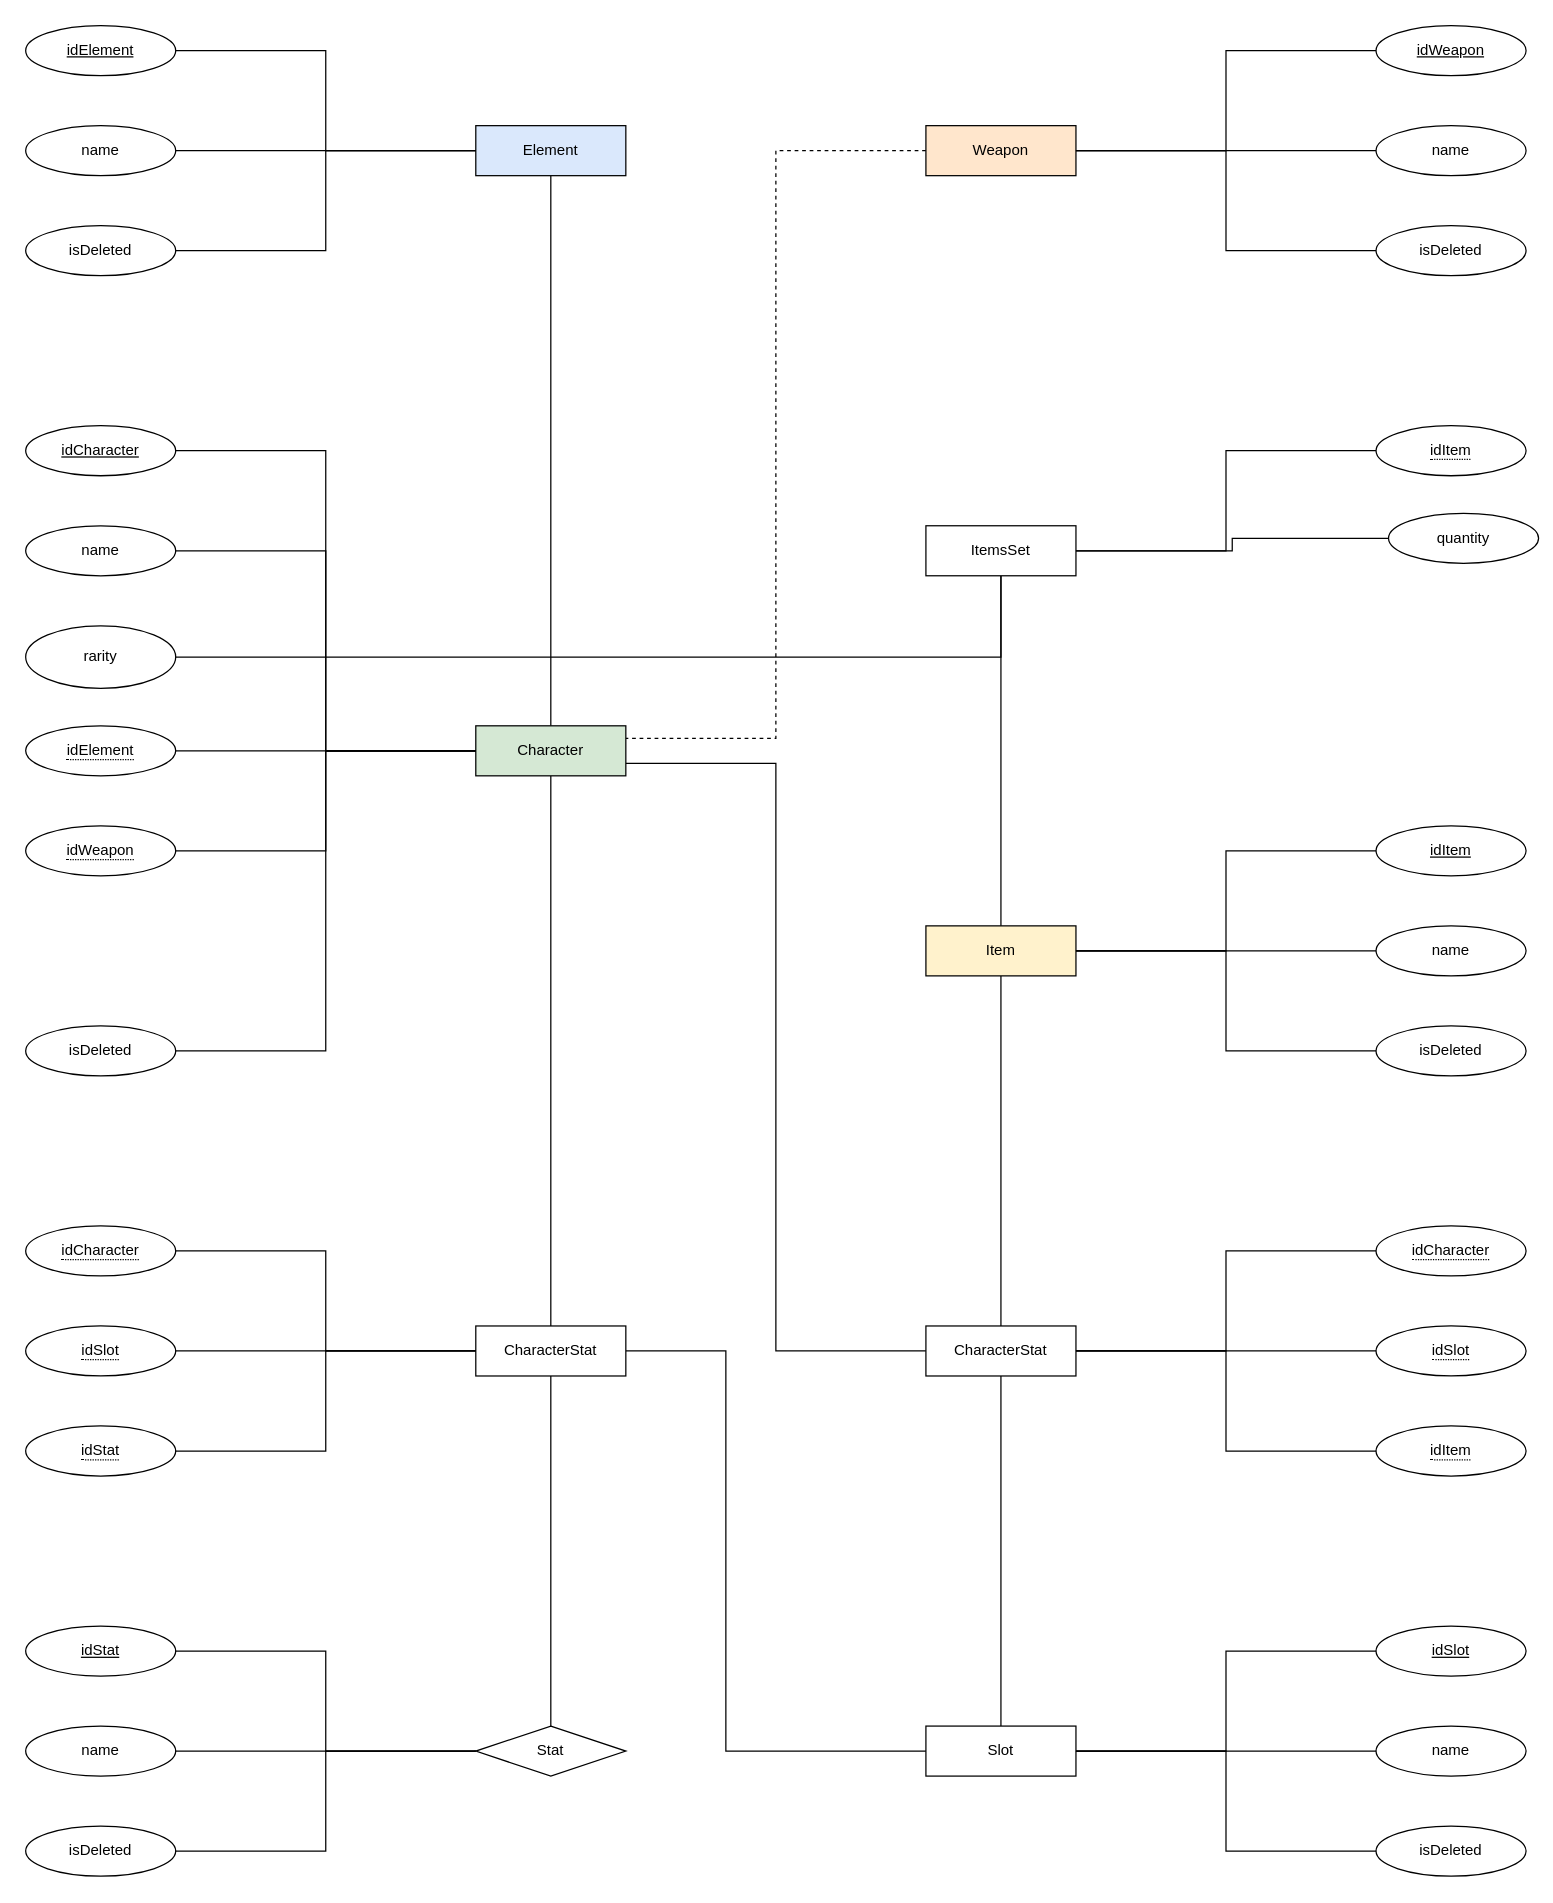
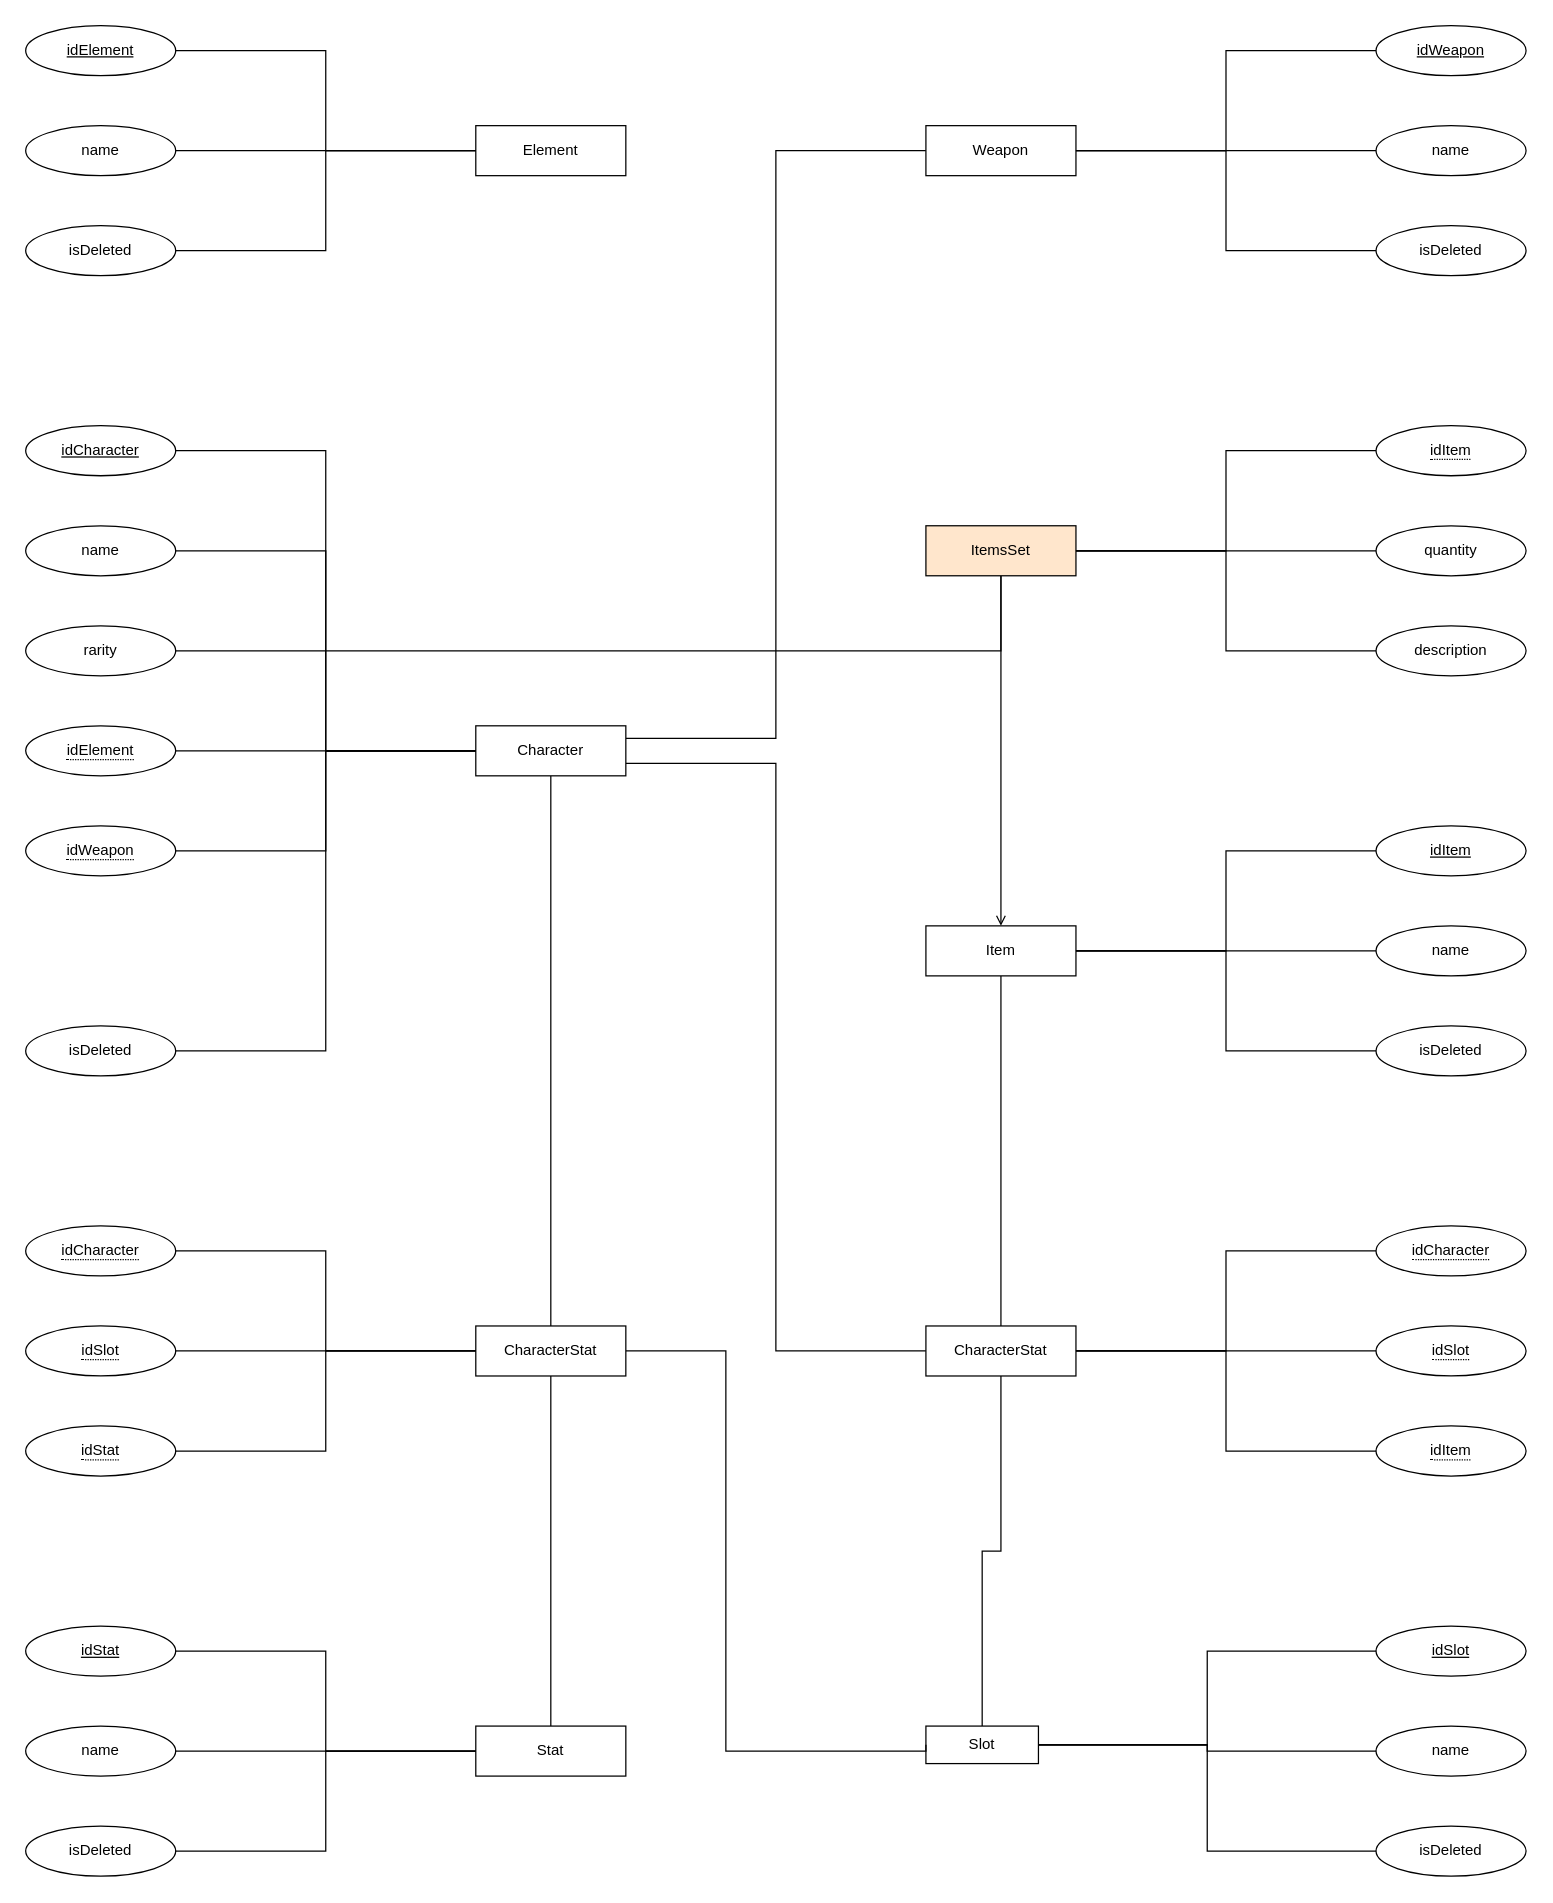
node "Element": fillcolor #dae8fc -> #ffffff
node "Weapon": fillcolor #ffe6cc -> #ffffff
edge "Weapon" -- "Character": style dashed -> solid
edge "Element" -- "Character": removed
node "quantity": moved (1463, 538) -> (1451, 551)
node "ItemsSet": fillcolor #ffffff -> #ffe6cc
edge "ItemsSet" -- "description": added
node "description": added
node "rarity": size 150x63 -> 150x50
node "Character": fillcolor #d5e8d4 -> #ffffff
edge "ItemsSet" -- "Item": arrowhead none -> open
node "Item": fillcolor #fff2cc -> #ffffff
node "Stat": shape diamond -> rectangle
node "Slot": size 150x50 -> 113x38
